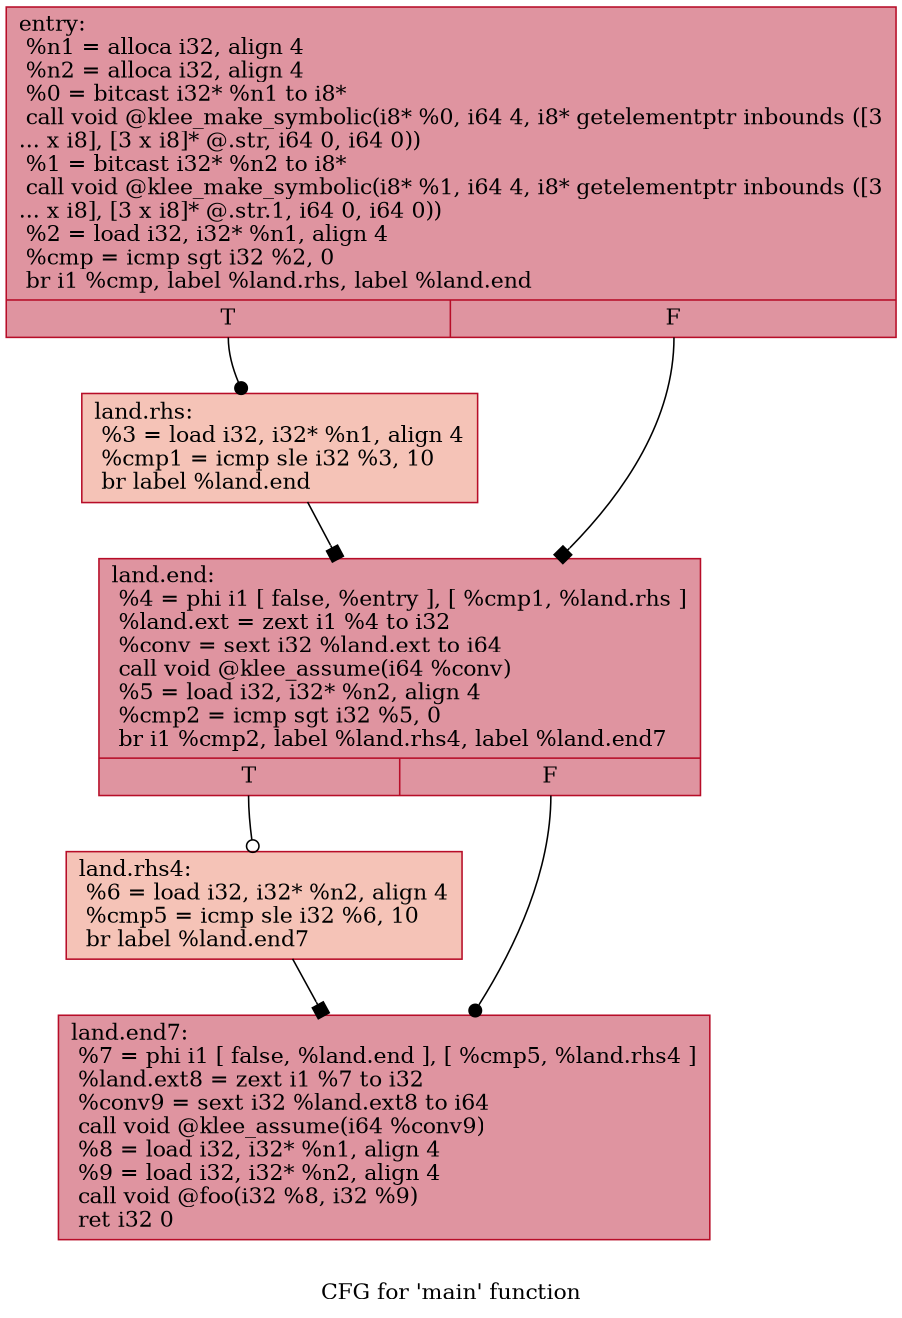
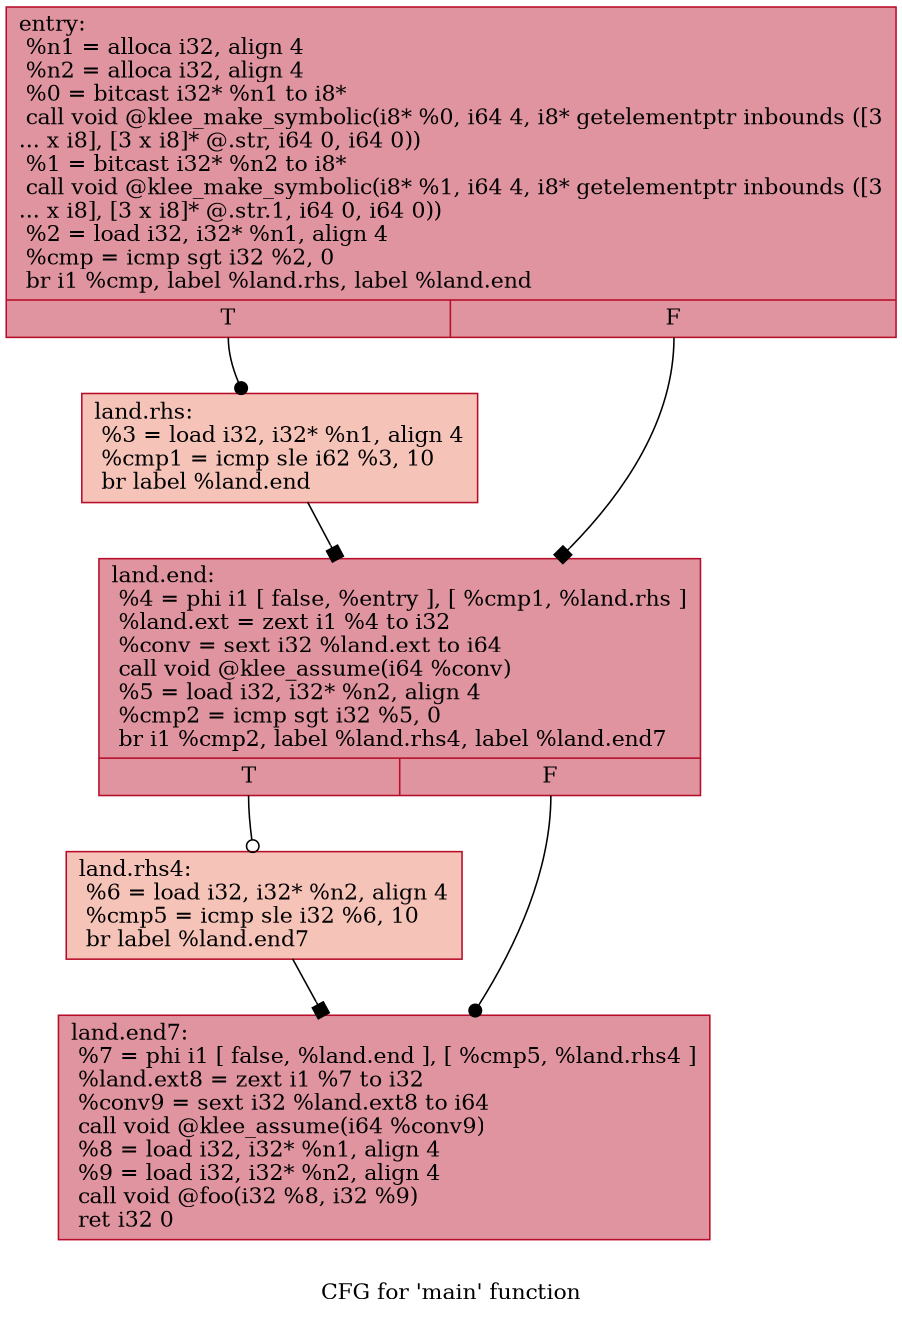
node "land.rhs:": text "%cmp1 = icmp sle i32 %3, 10" -> "%cmp1 = icmp sle i62 %3, 10"
